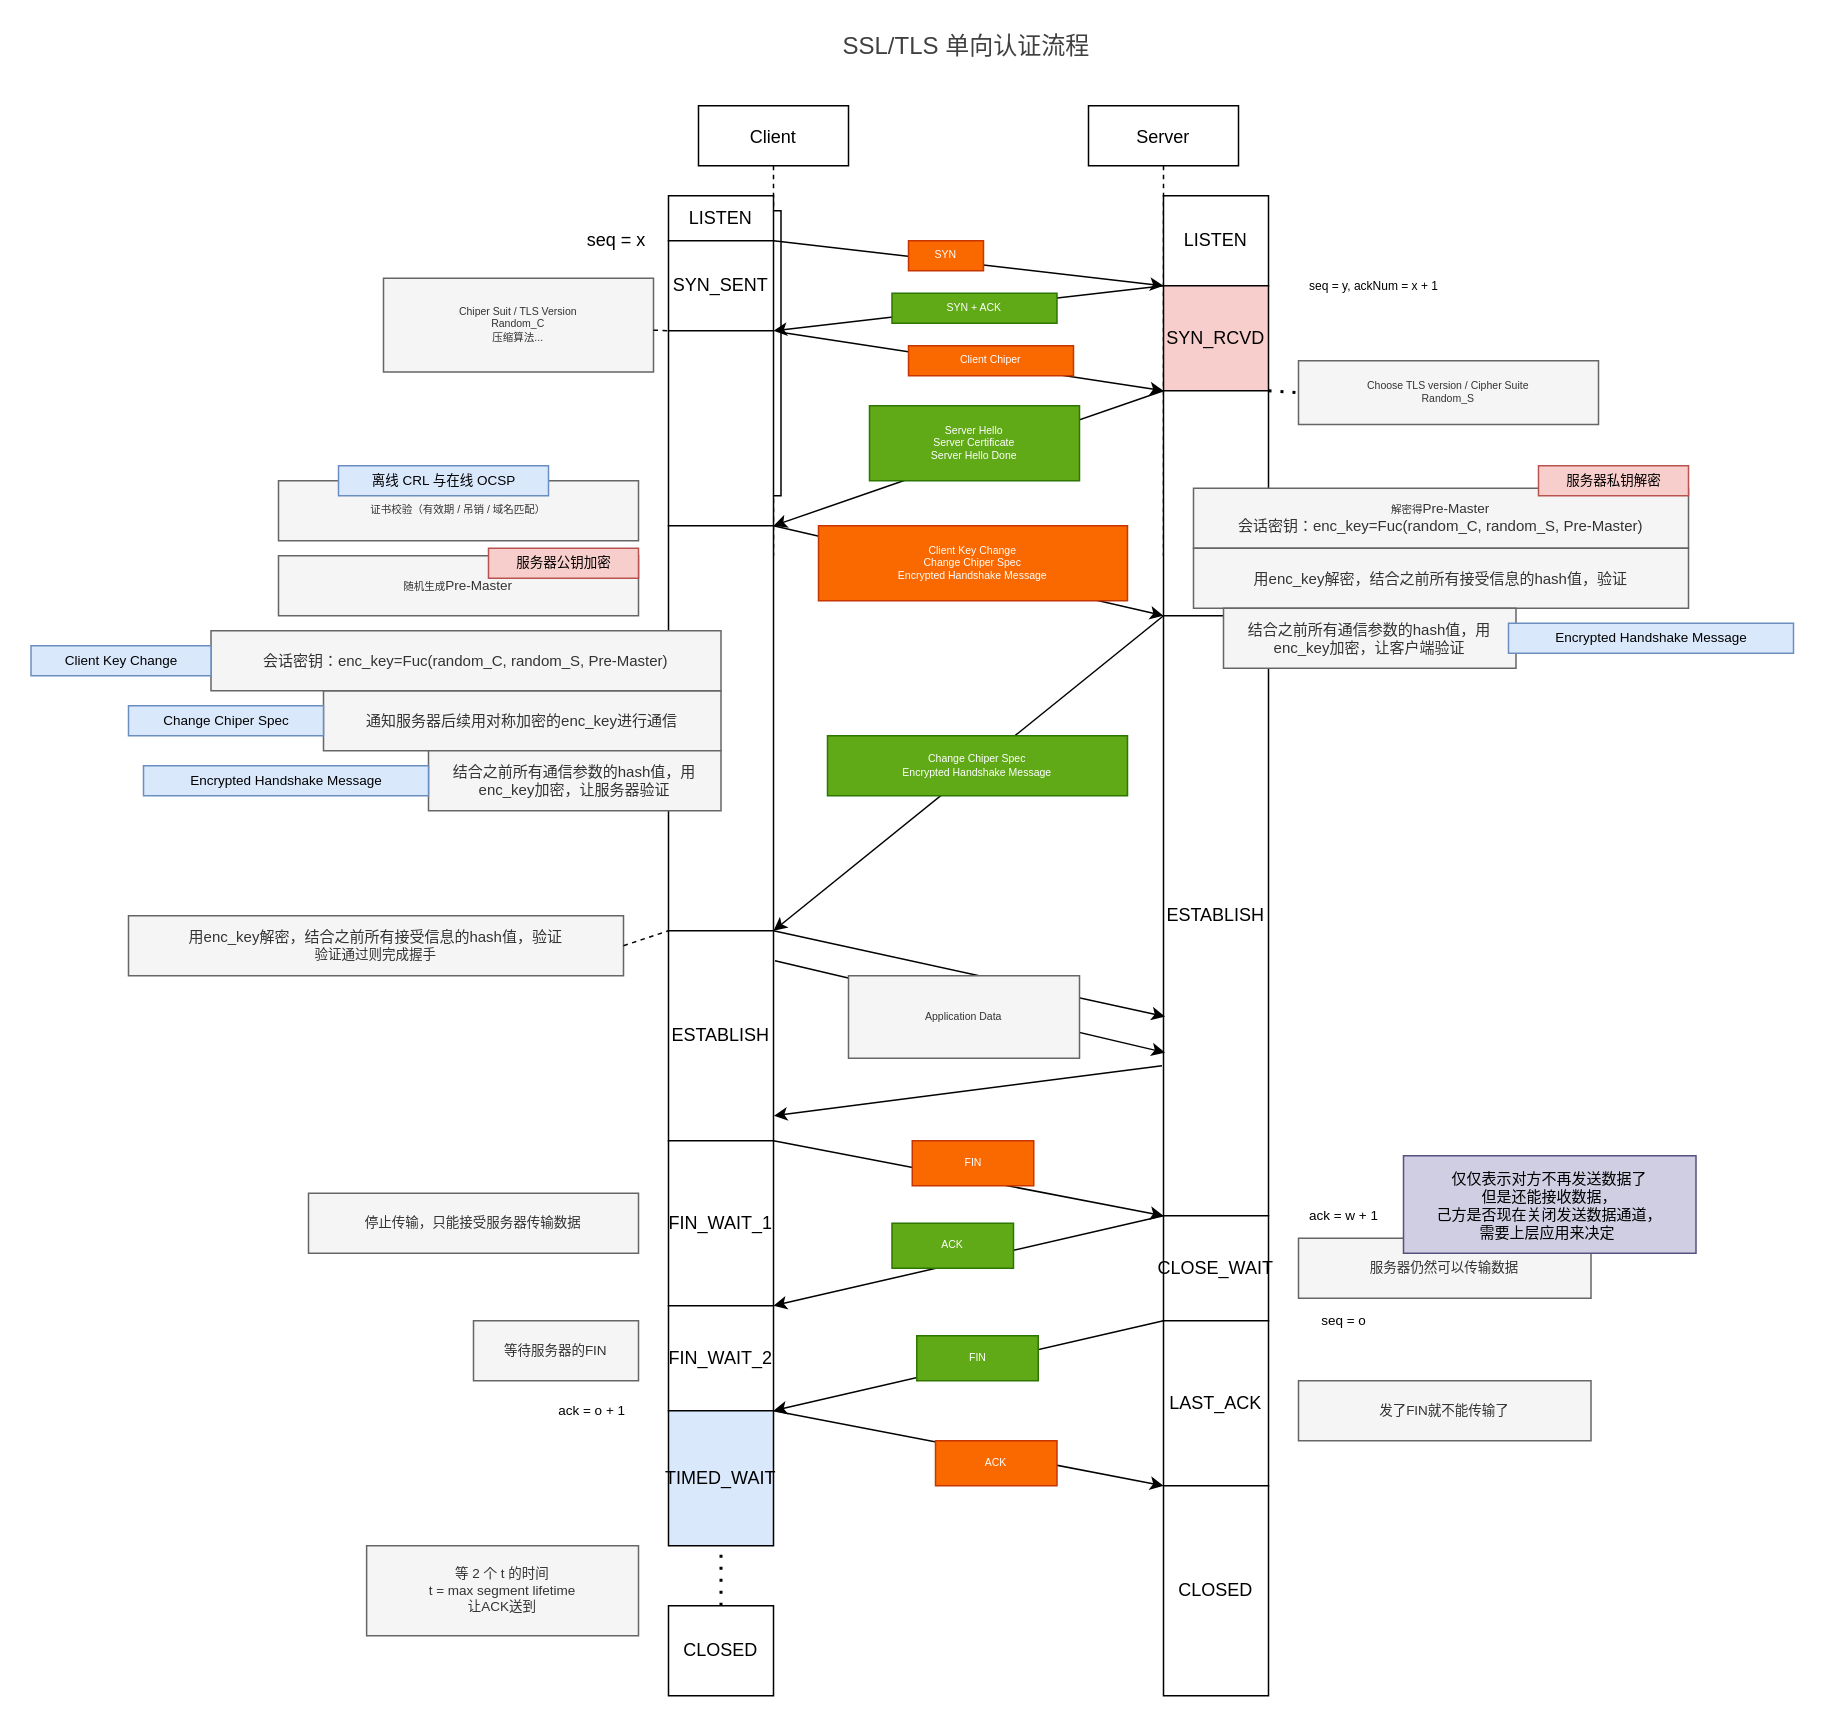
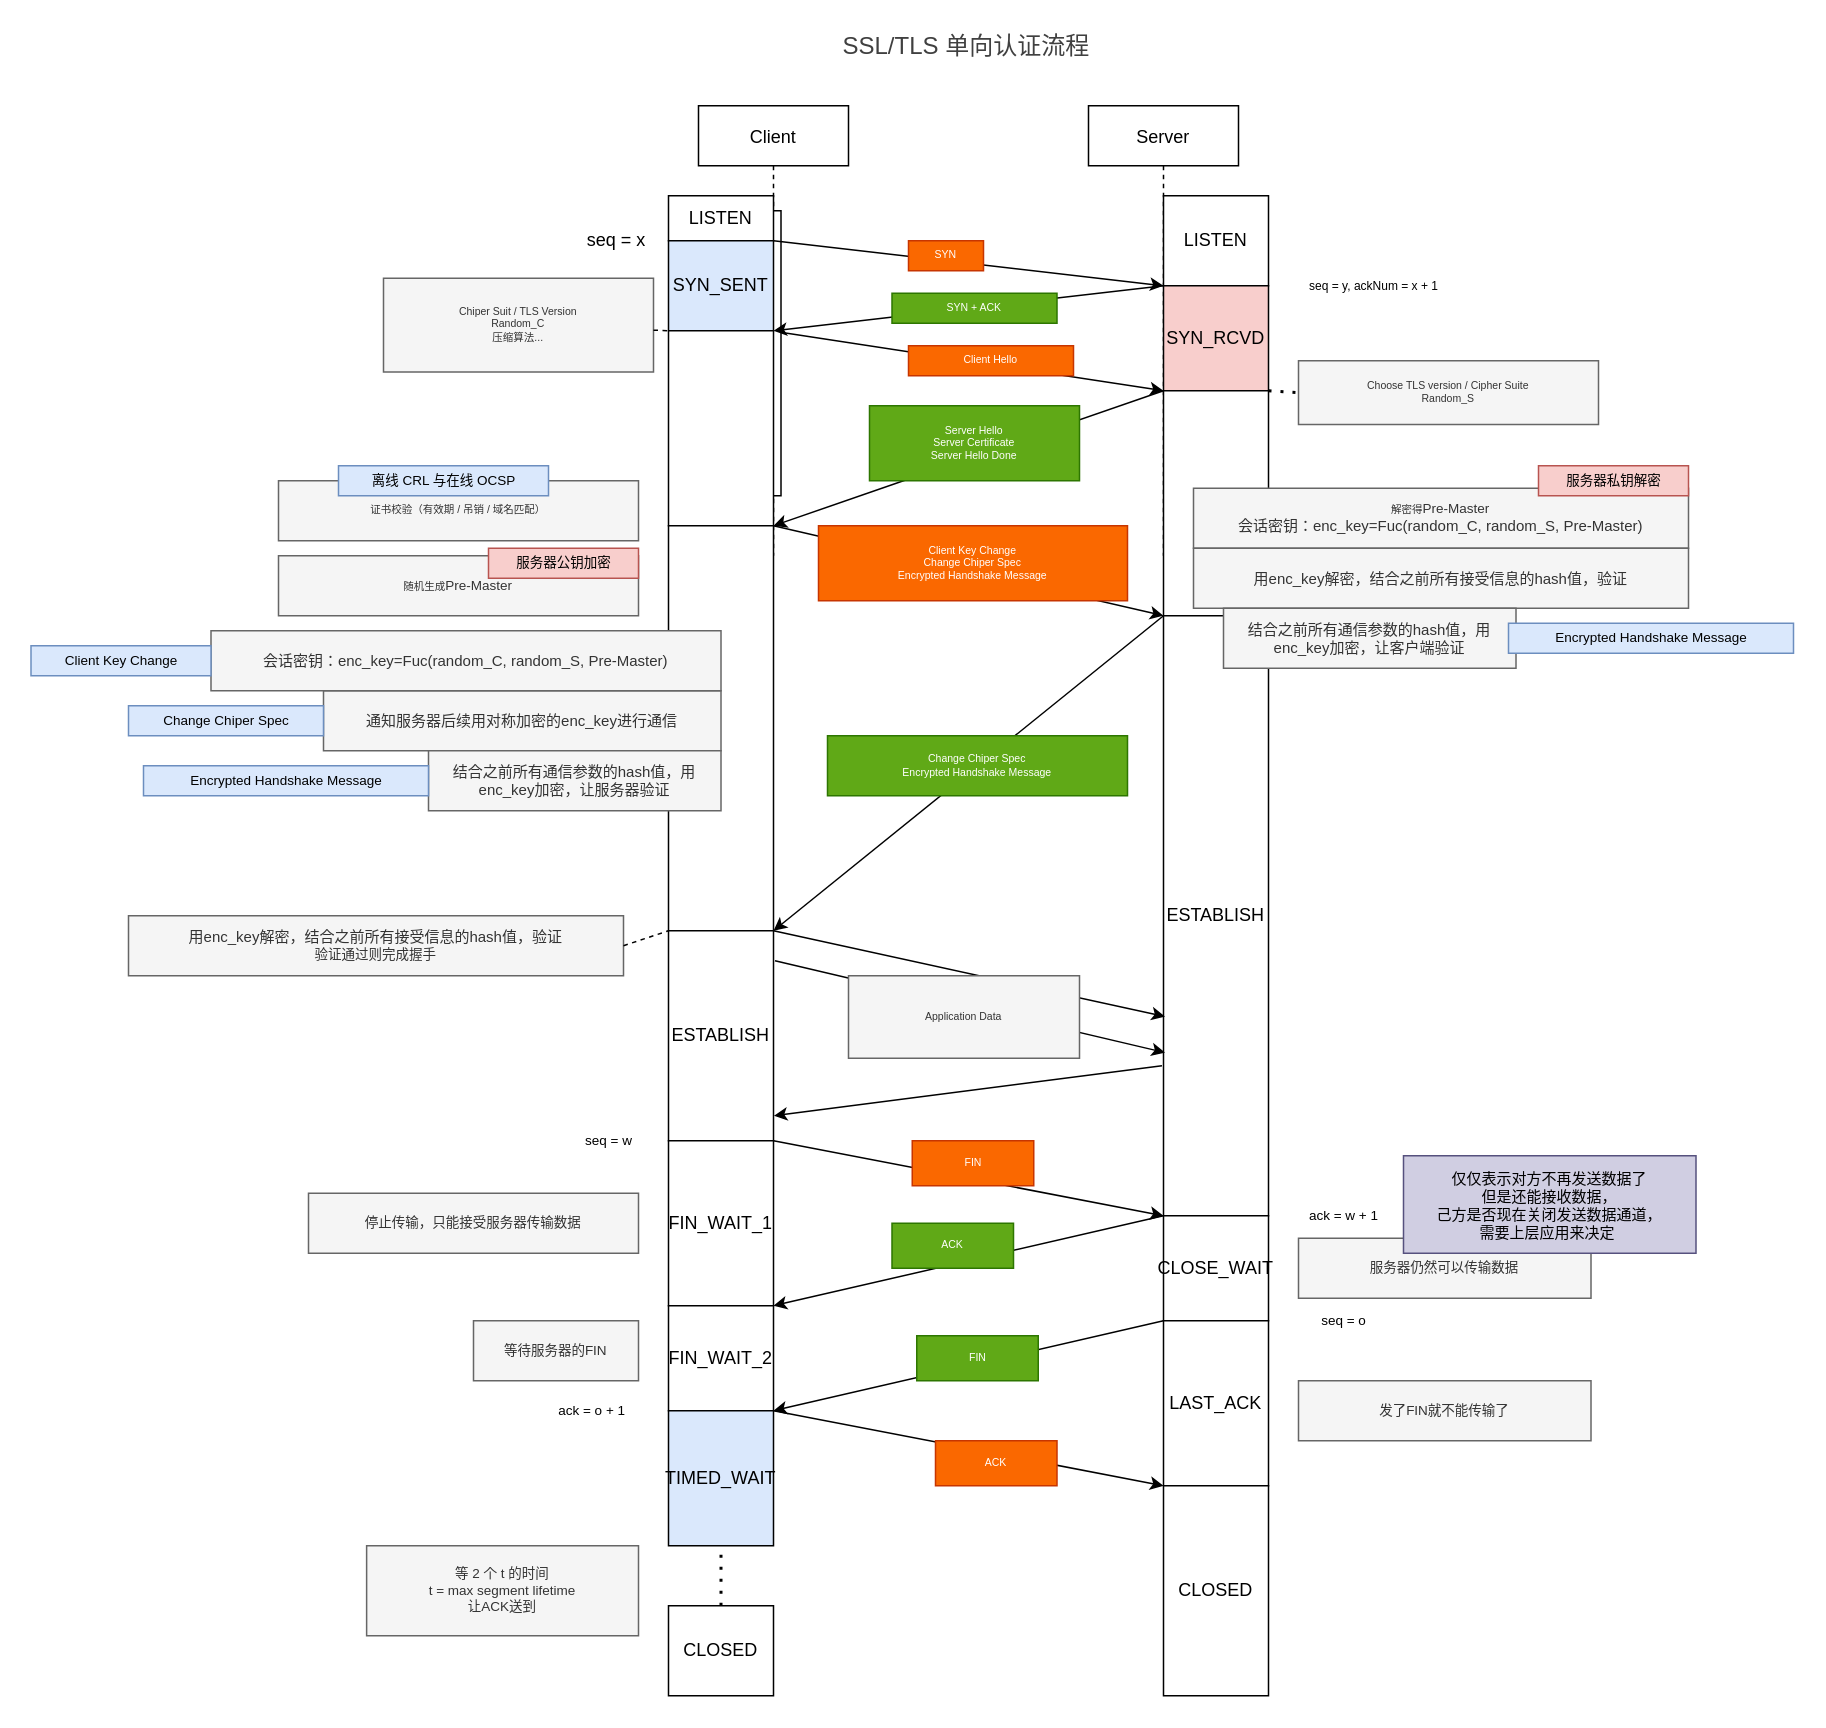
node "SYN_SENT": fillcolor #ffffff -> #dae8fc
node "Client Chiper": label "Client Chiper" -> "Client Hello"
node "seq = w": added
